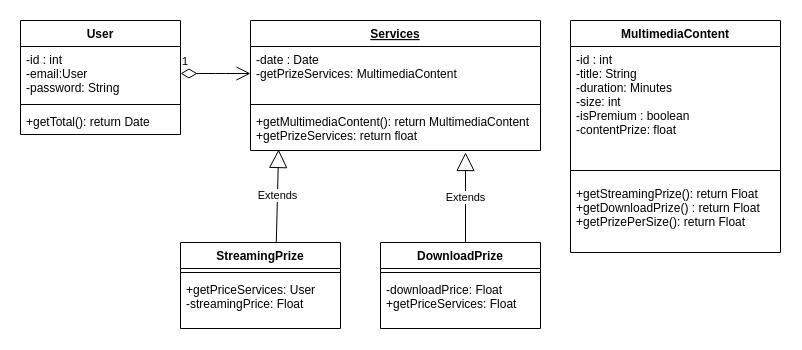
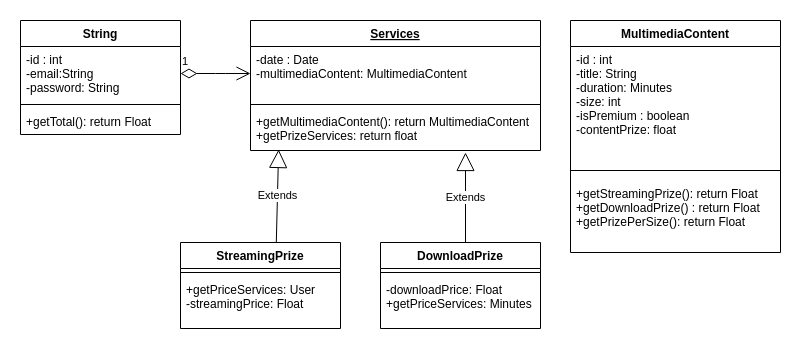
node "User": label "User" -> "String"
node "-id : int -email:User -password: String": label "-id : int -email:User -password: String" -> "-id : int -email:String -password: String"
node "-date : Date -getPrizeServices: MultimediaContent": label "-date : Date -getPrizeServices: MultimediaContent" -> "-date : Date -multimediaContent: MultimediaContent"
node "+getTotal(): return Date": label "+getTotal(): return Date" -> "+getTotal(): return Float"
node "-downloadPrice: Float +getPriceServices: Float": label "-downloadPrice: Float +getPriceServices: Float" -> "-downloadPrice: Float +getPriceServices: Minutes"
